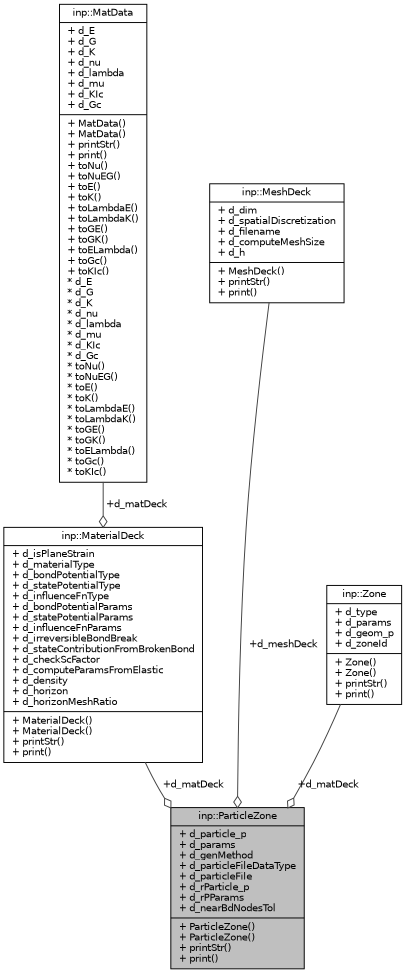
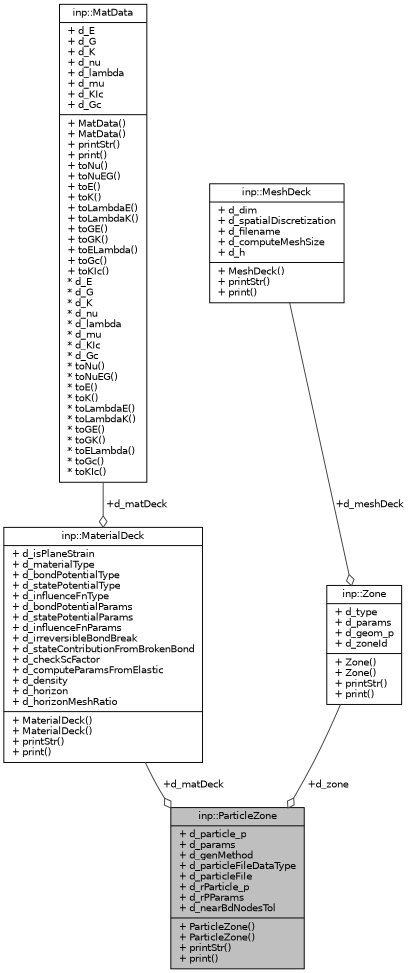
edge "inp::MeshDeck" -> "inp::ParticleZone": now "inp::MeshDeck" -> "inp::Zone"
edge "inp::Zone" -> "inp::ParticleZone": label " +d_matDeck" -> " +d_zone"
